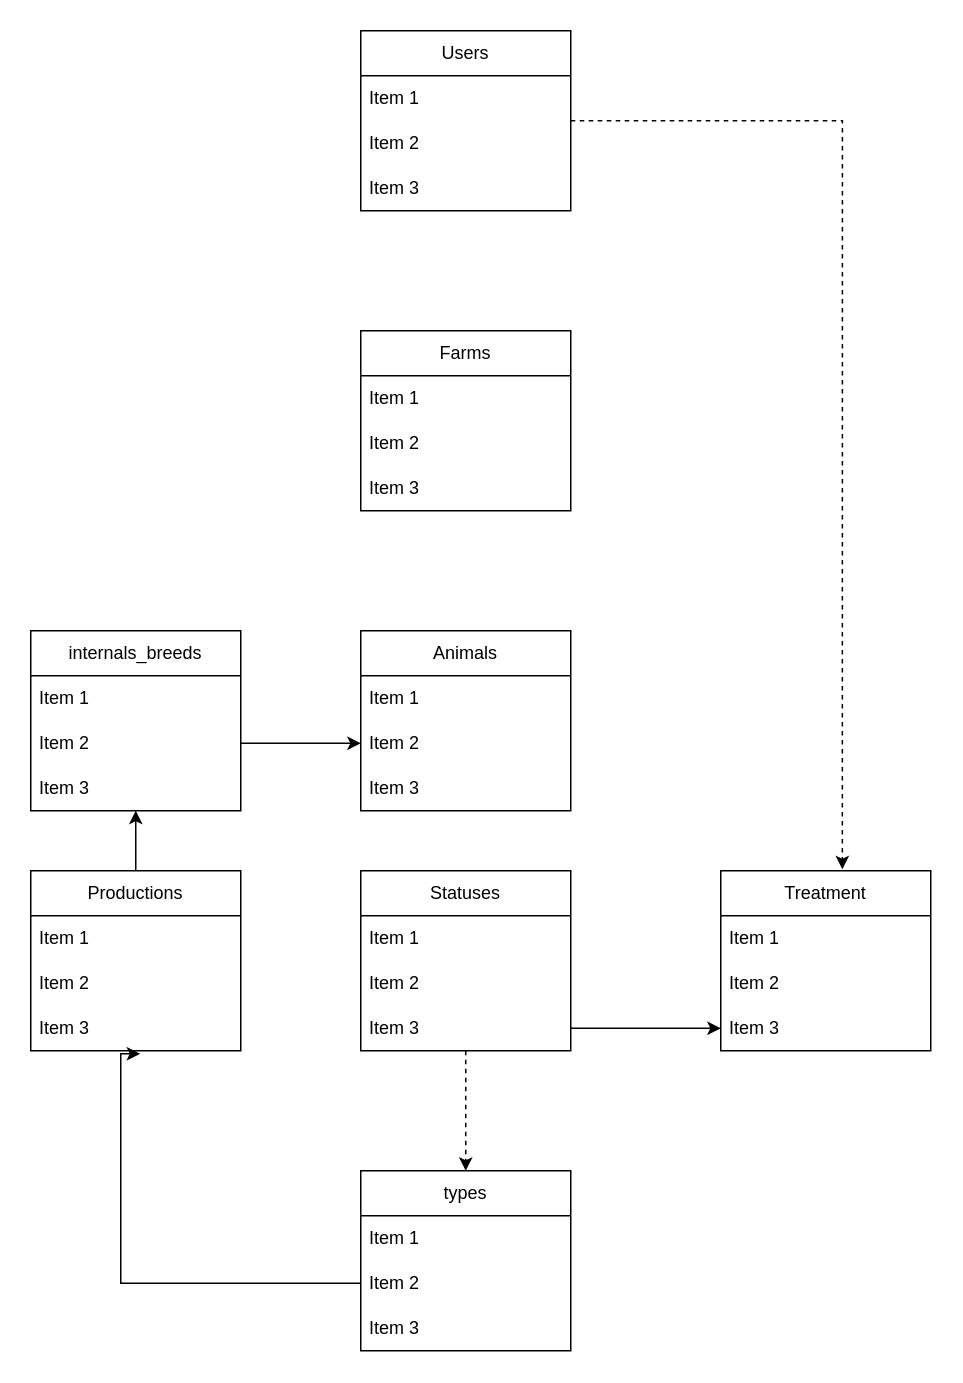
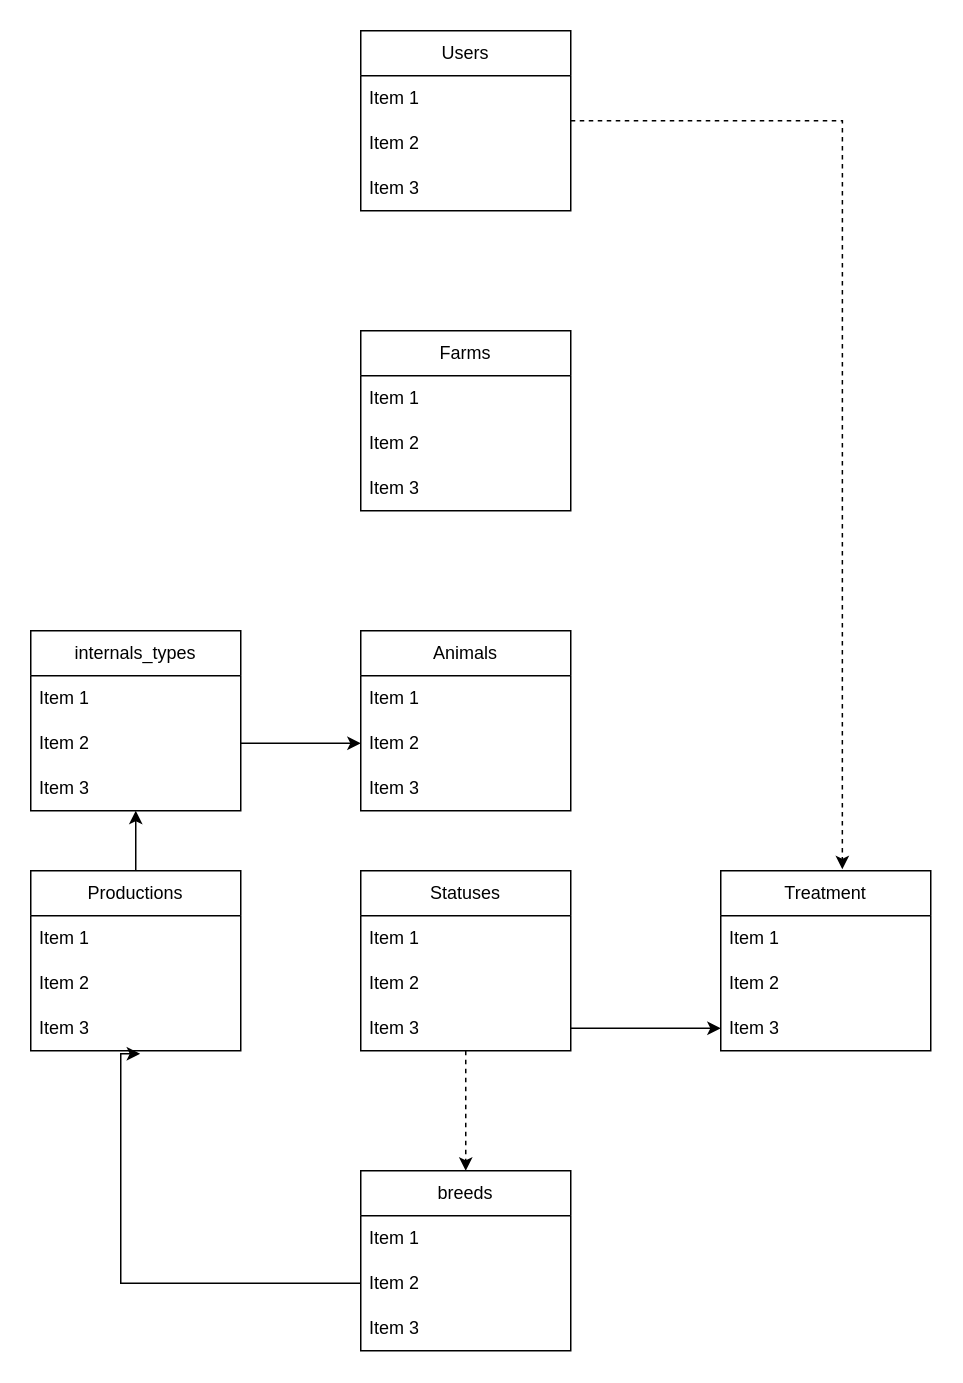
node "internals_breeds": label "internals_breeds" -> "internals_types"
node "types": label "types" -> "breeds"
